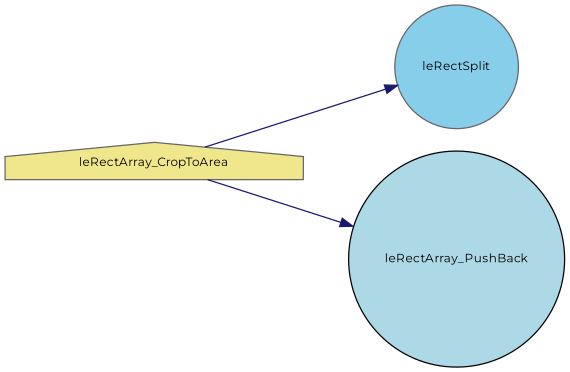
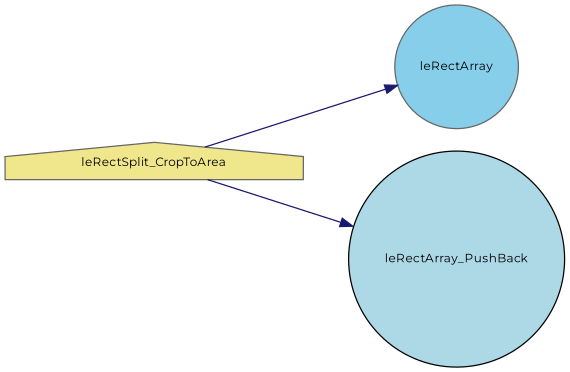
node "leRectSplit": label "leRectSplit" -> "leRectArray"
node "leRectArray_CropToArea": label "leRectArray_CropToArea" -> "leRectSplit_CropToArea"
